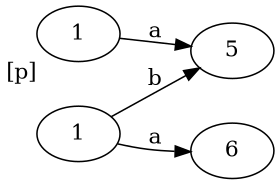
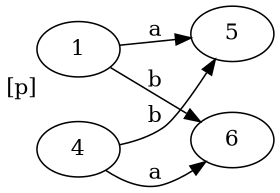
edge "1 [p]" -> "6": added, label "b"
node "1": label "1" -> "4"
